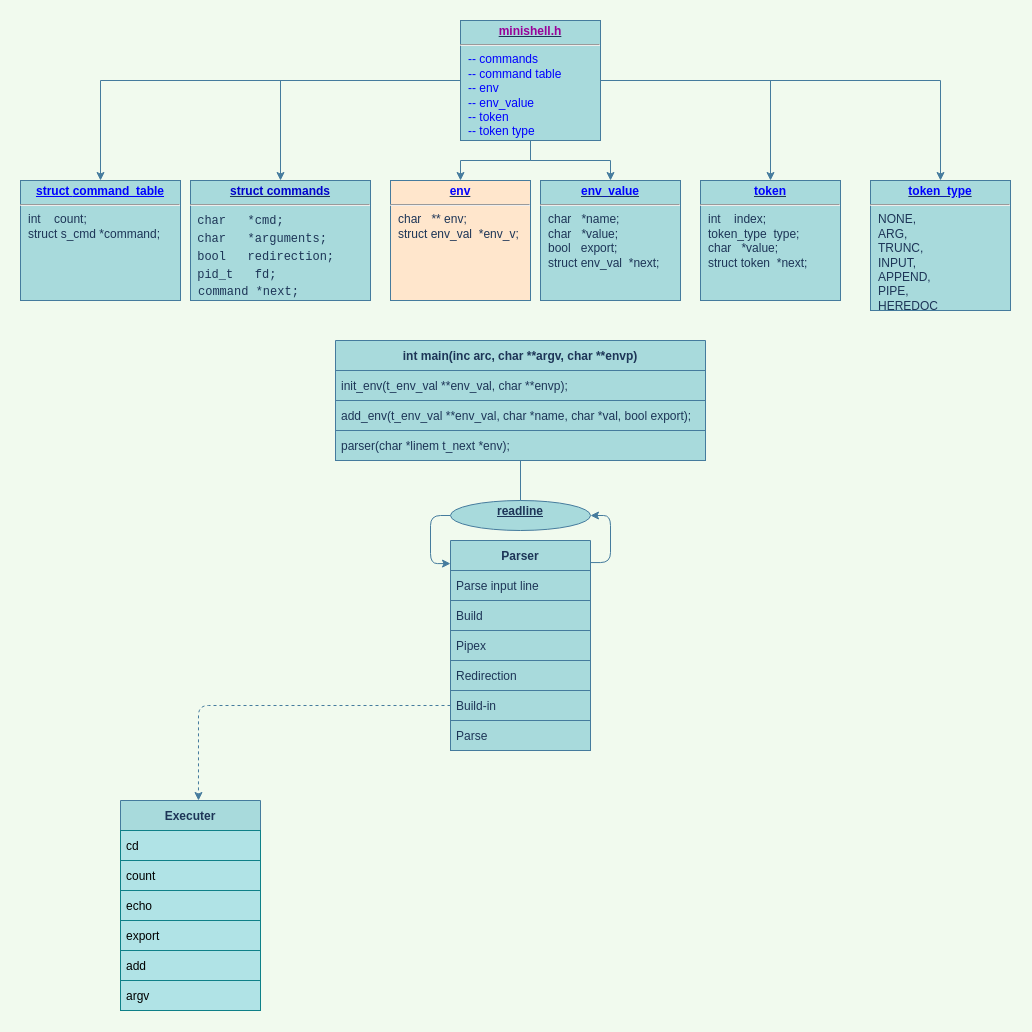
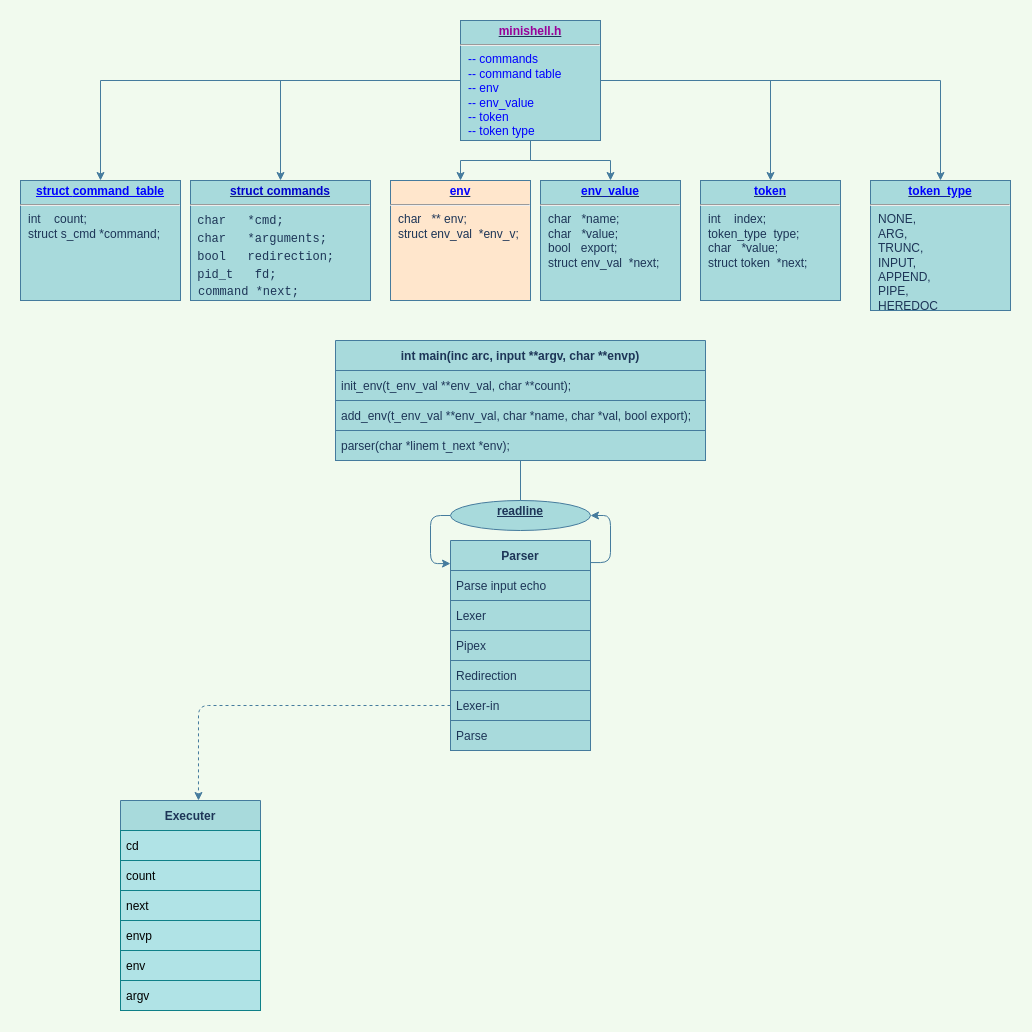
node "int main(inc arc, char **argv, char **envp)": label "int main(inc arc, char **argv, char **envp)" -> "int main(inc arc, input **argv, char **envp)"
node "init_env(t_env_val **env_val, char **envp);": label "init_env(t_env_val **env_val, char **envp);" -> "init_env(t_env_val **env_val, char **count);"
node "Parse input line": label "Parse input line" -> "Parse input echo"
node "Build": label "Build" -> "Lexer"
node "Build-in": label "Build-in" -> "Lexer-in"
node "echo": label "echo" -> "next"
node "export": label "export" -> "envp"
node "add": label "add" -> "env"
